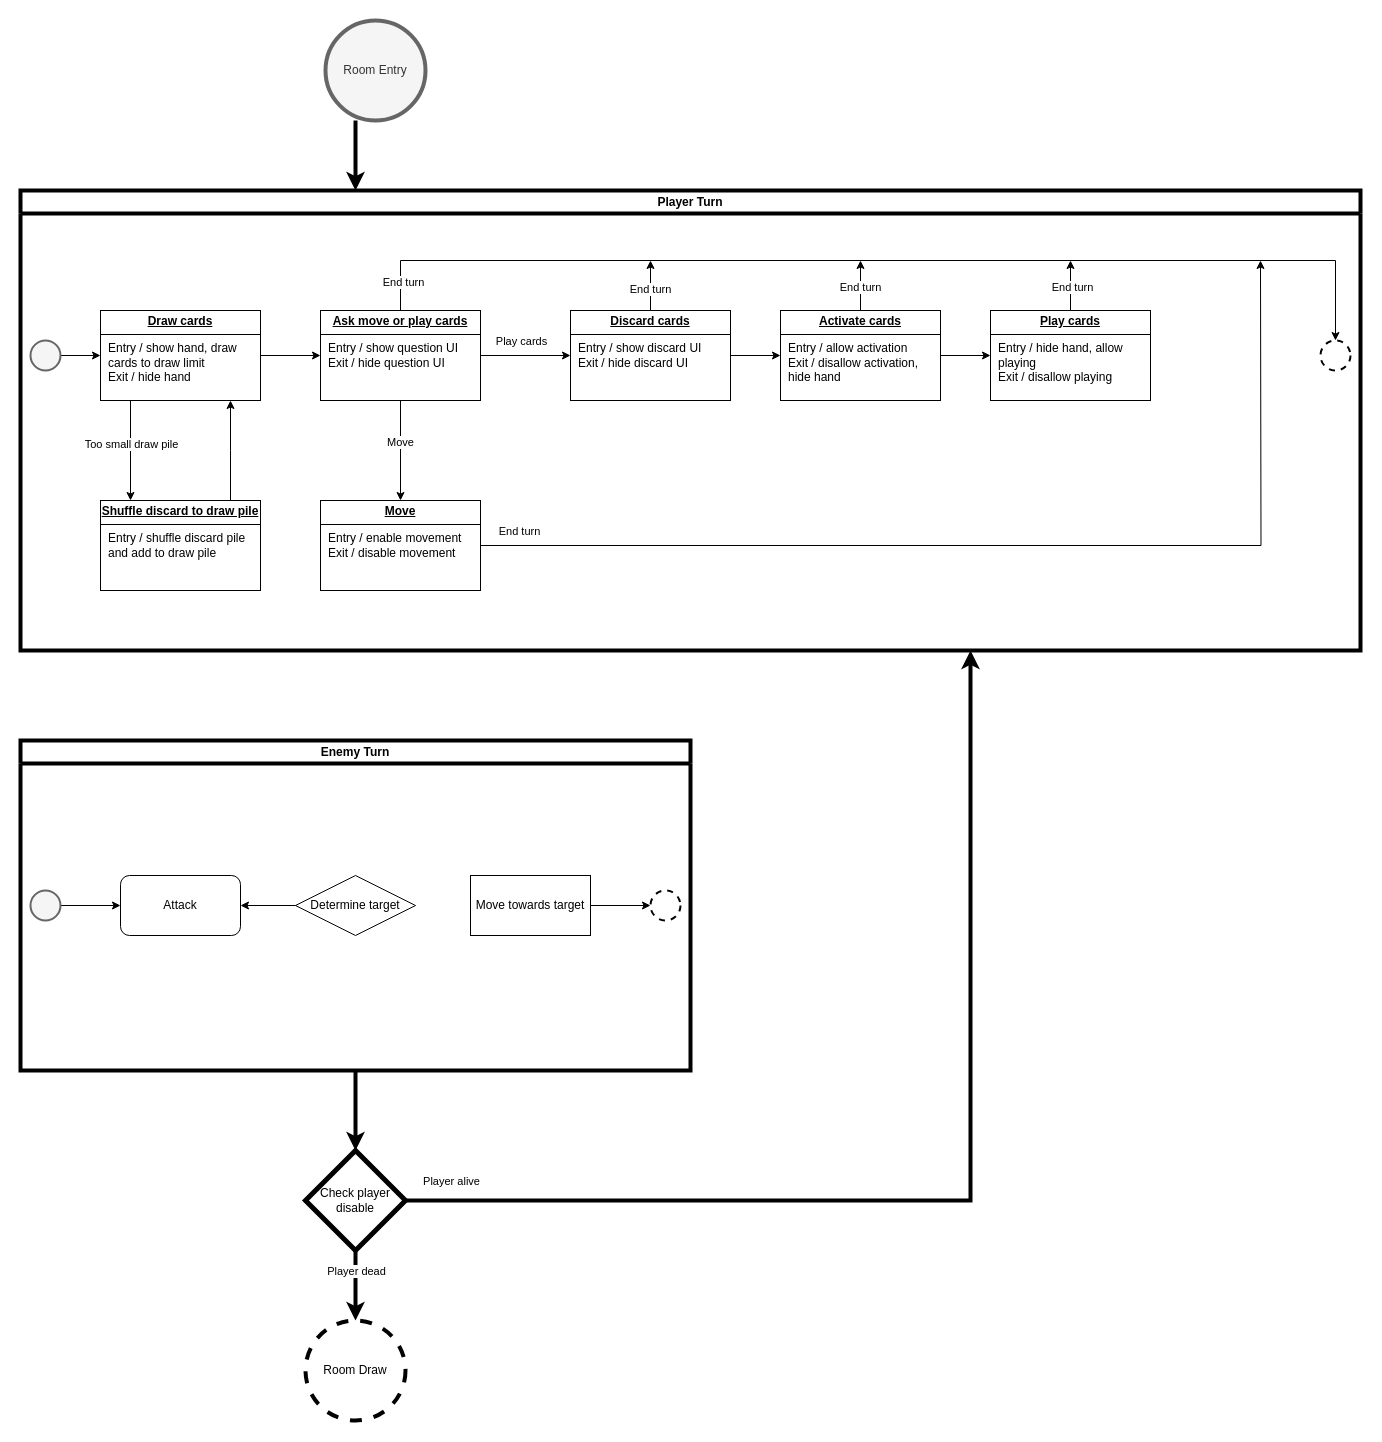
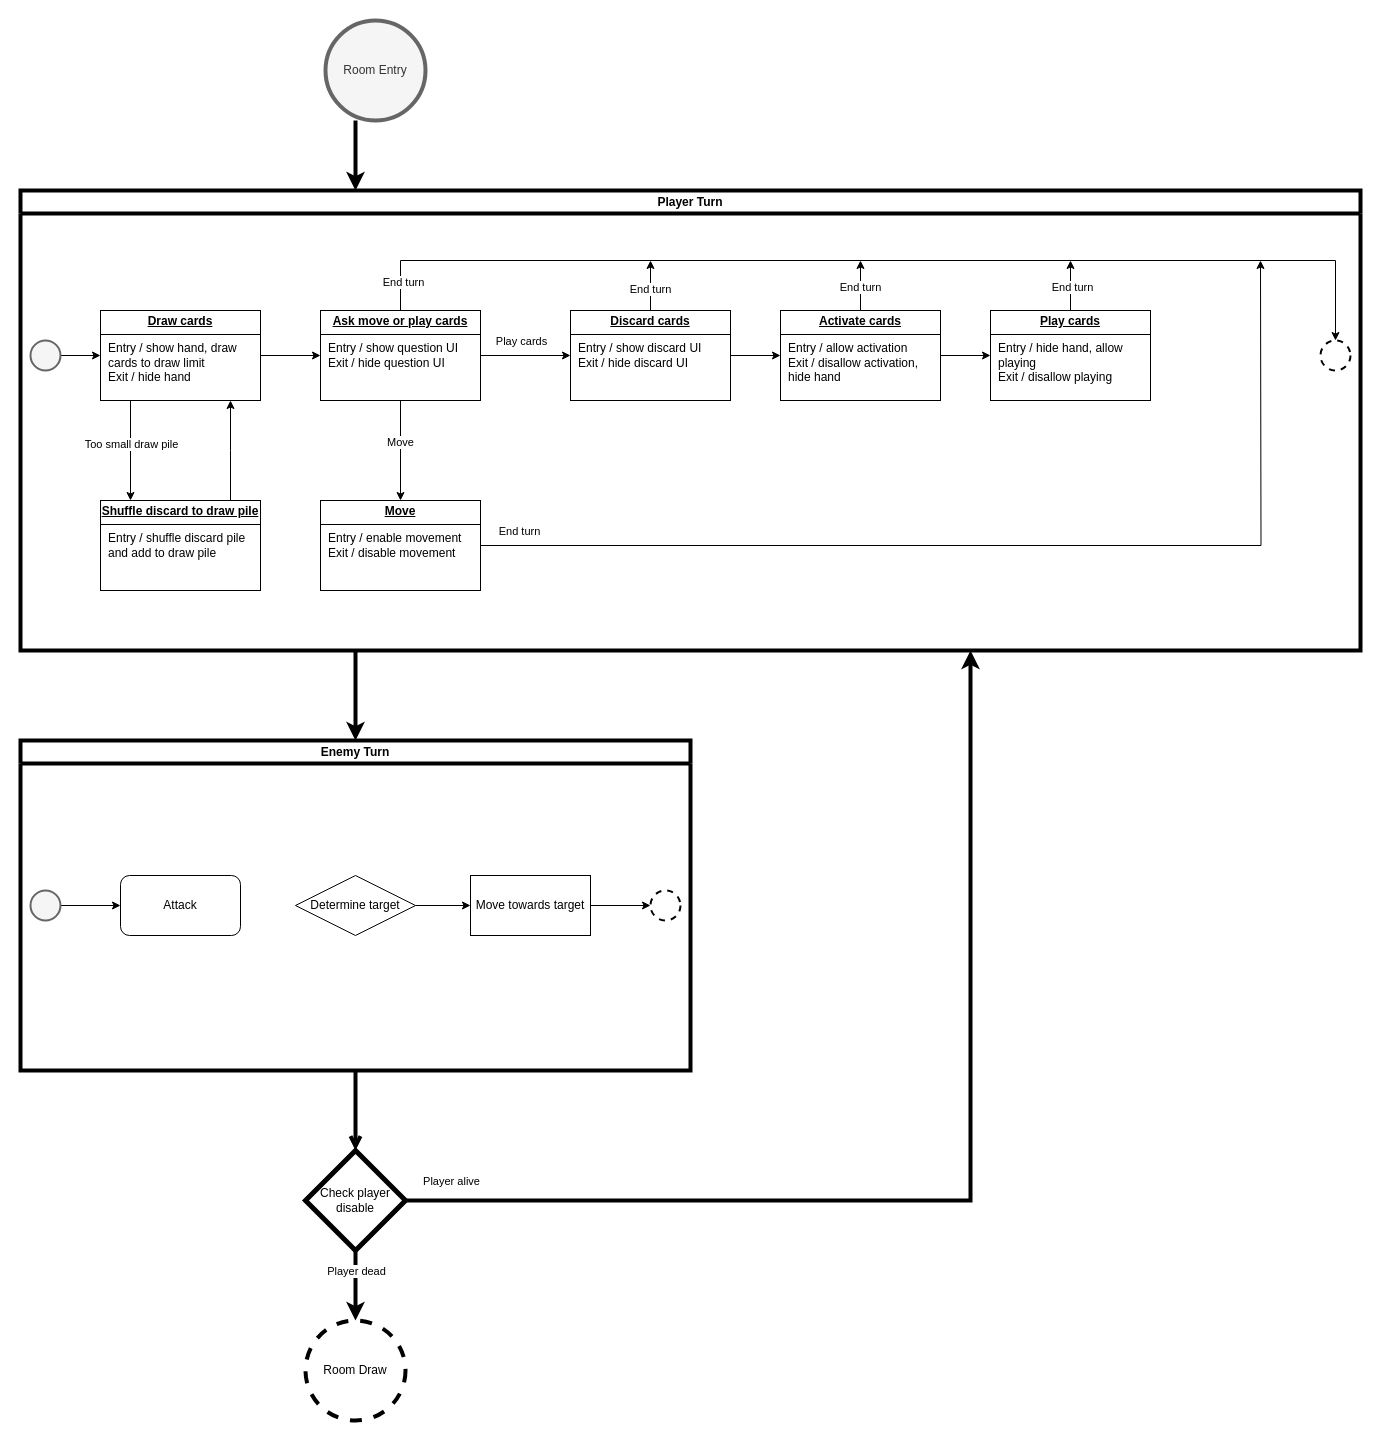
edge "Player Turn" -> "Enemy Turn": added
edge "Determine target" -> "Attack": now "Determine target" -> "Move towards target"
edge "Enemy Turn" -> "Check player disable": arrowhead classic -> open
